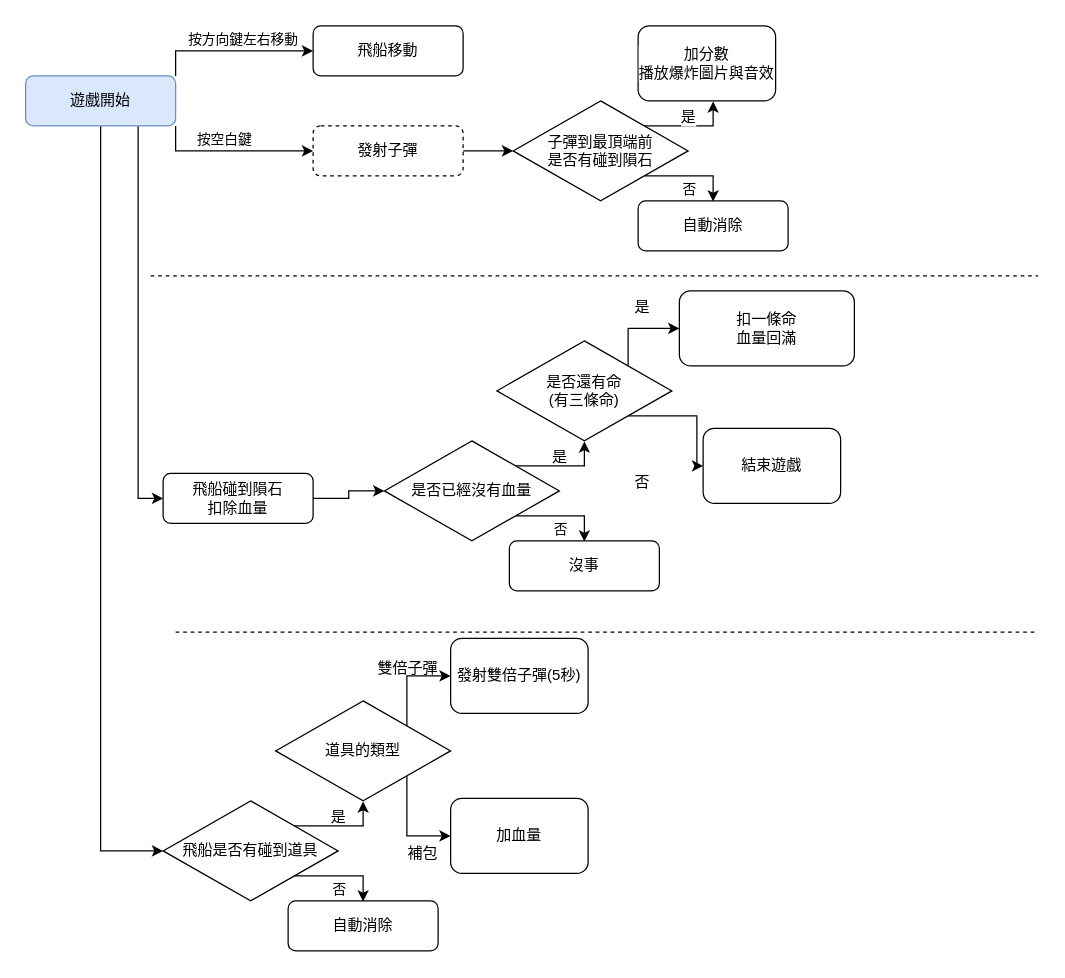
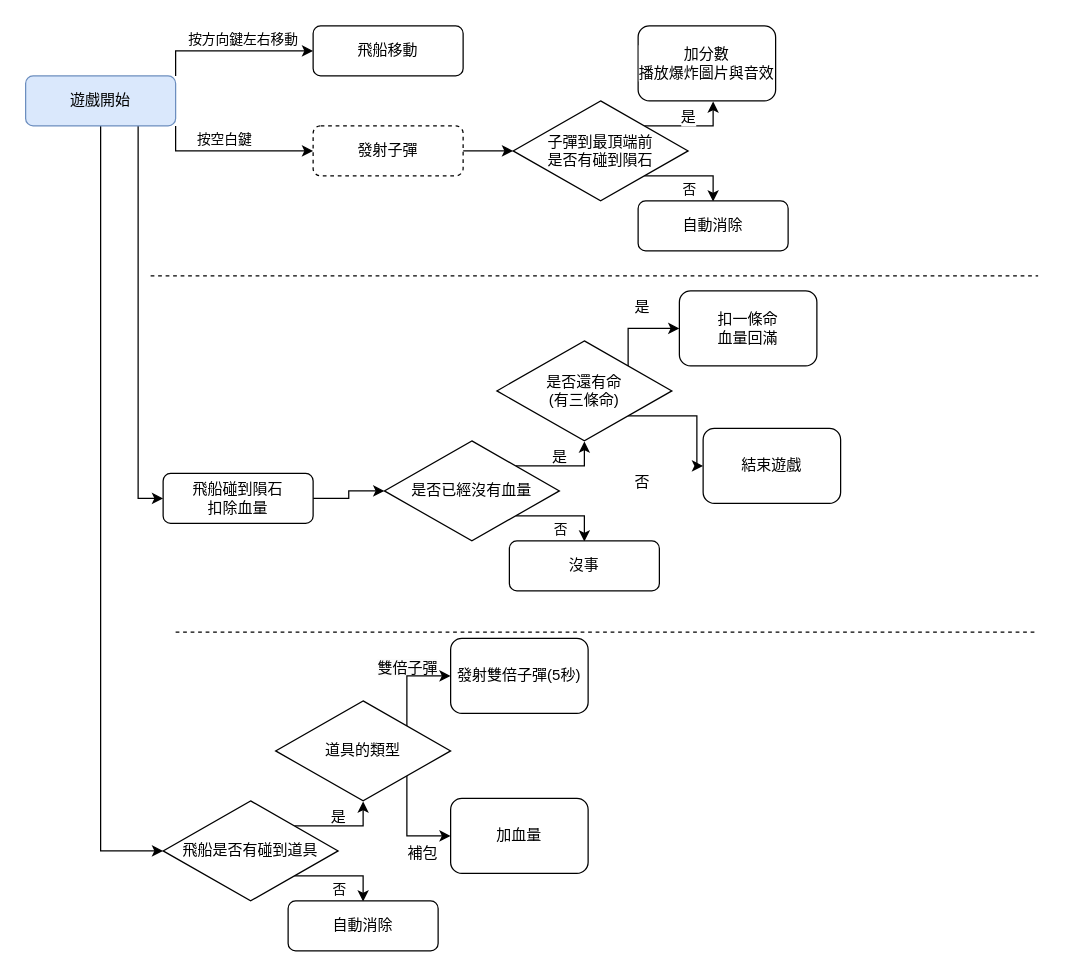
node "扣一條命 血量回滿": size 175x75 -> 138x75
